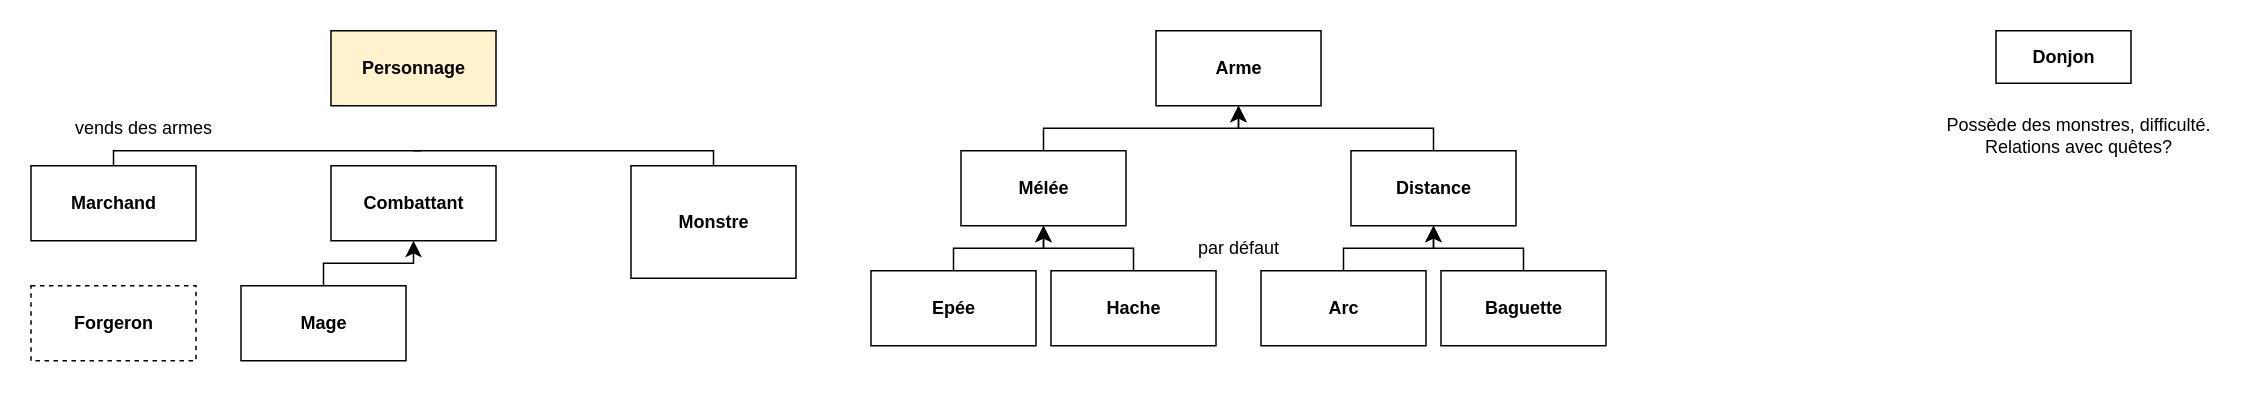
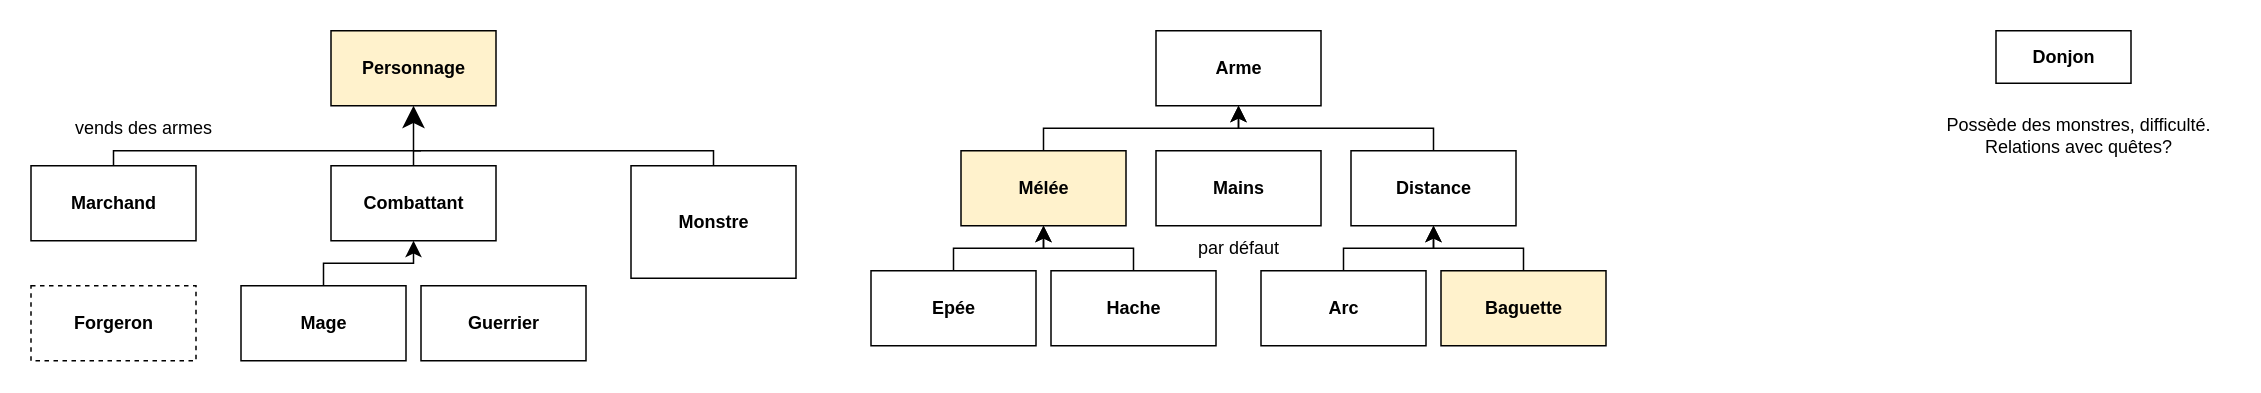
edge "Combattant" -> "Personnage": added
node "Mélée": fillcolor #ffffff -> #fff2cc
node "Mains": added
node "Baguette": fillcolor #ffffff -> #fff2cc
node "Guerrier": added
